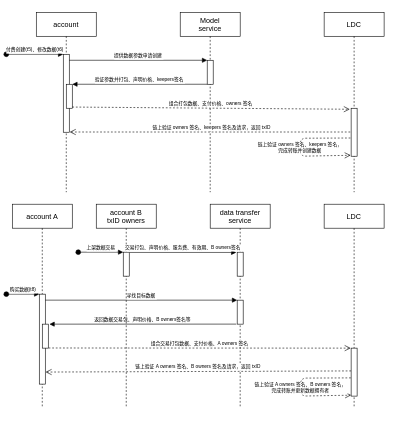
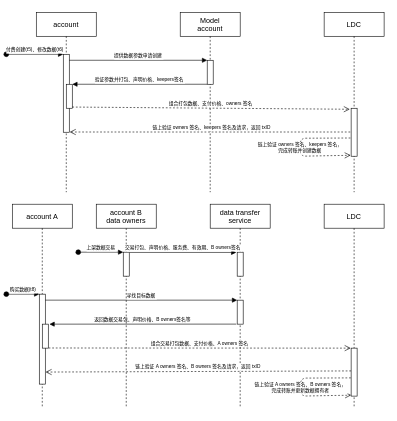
node "Model service": label "Model service" -> "Model account"
node "account B txID owners": label "account B txID owners" -> "account B data owners"
